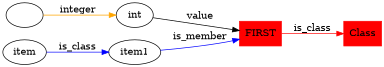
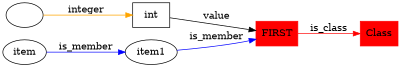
node "int": shape ellipse -> box
edge "item" -> "item1": label "is_class" -> "is_member"
